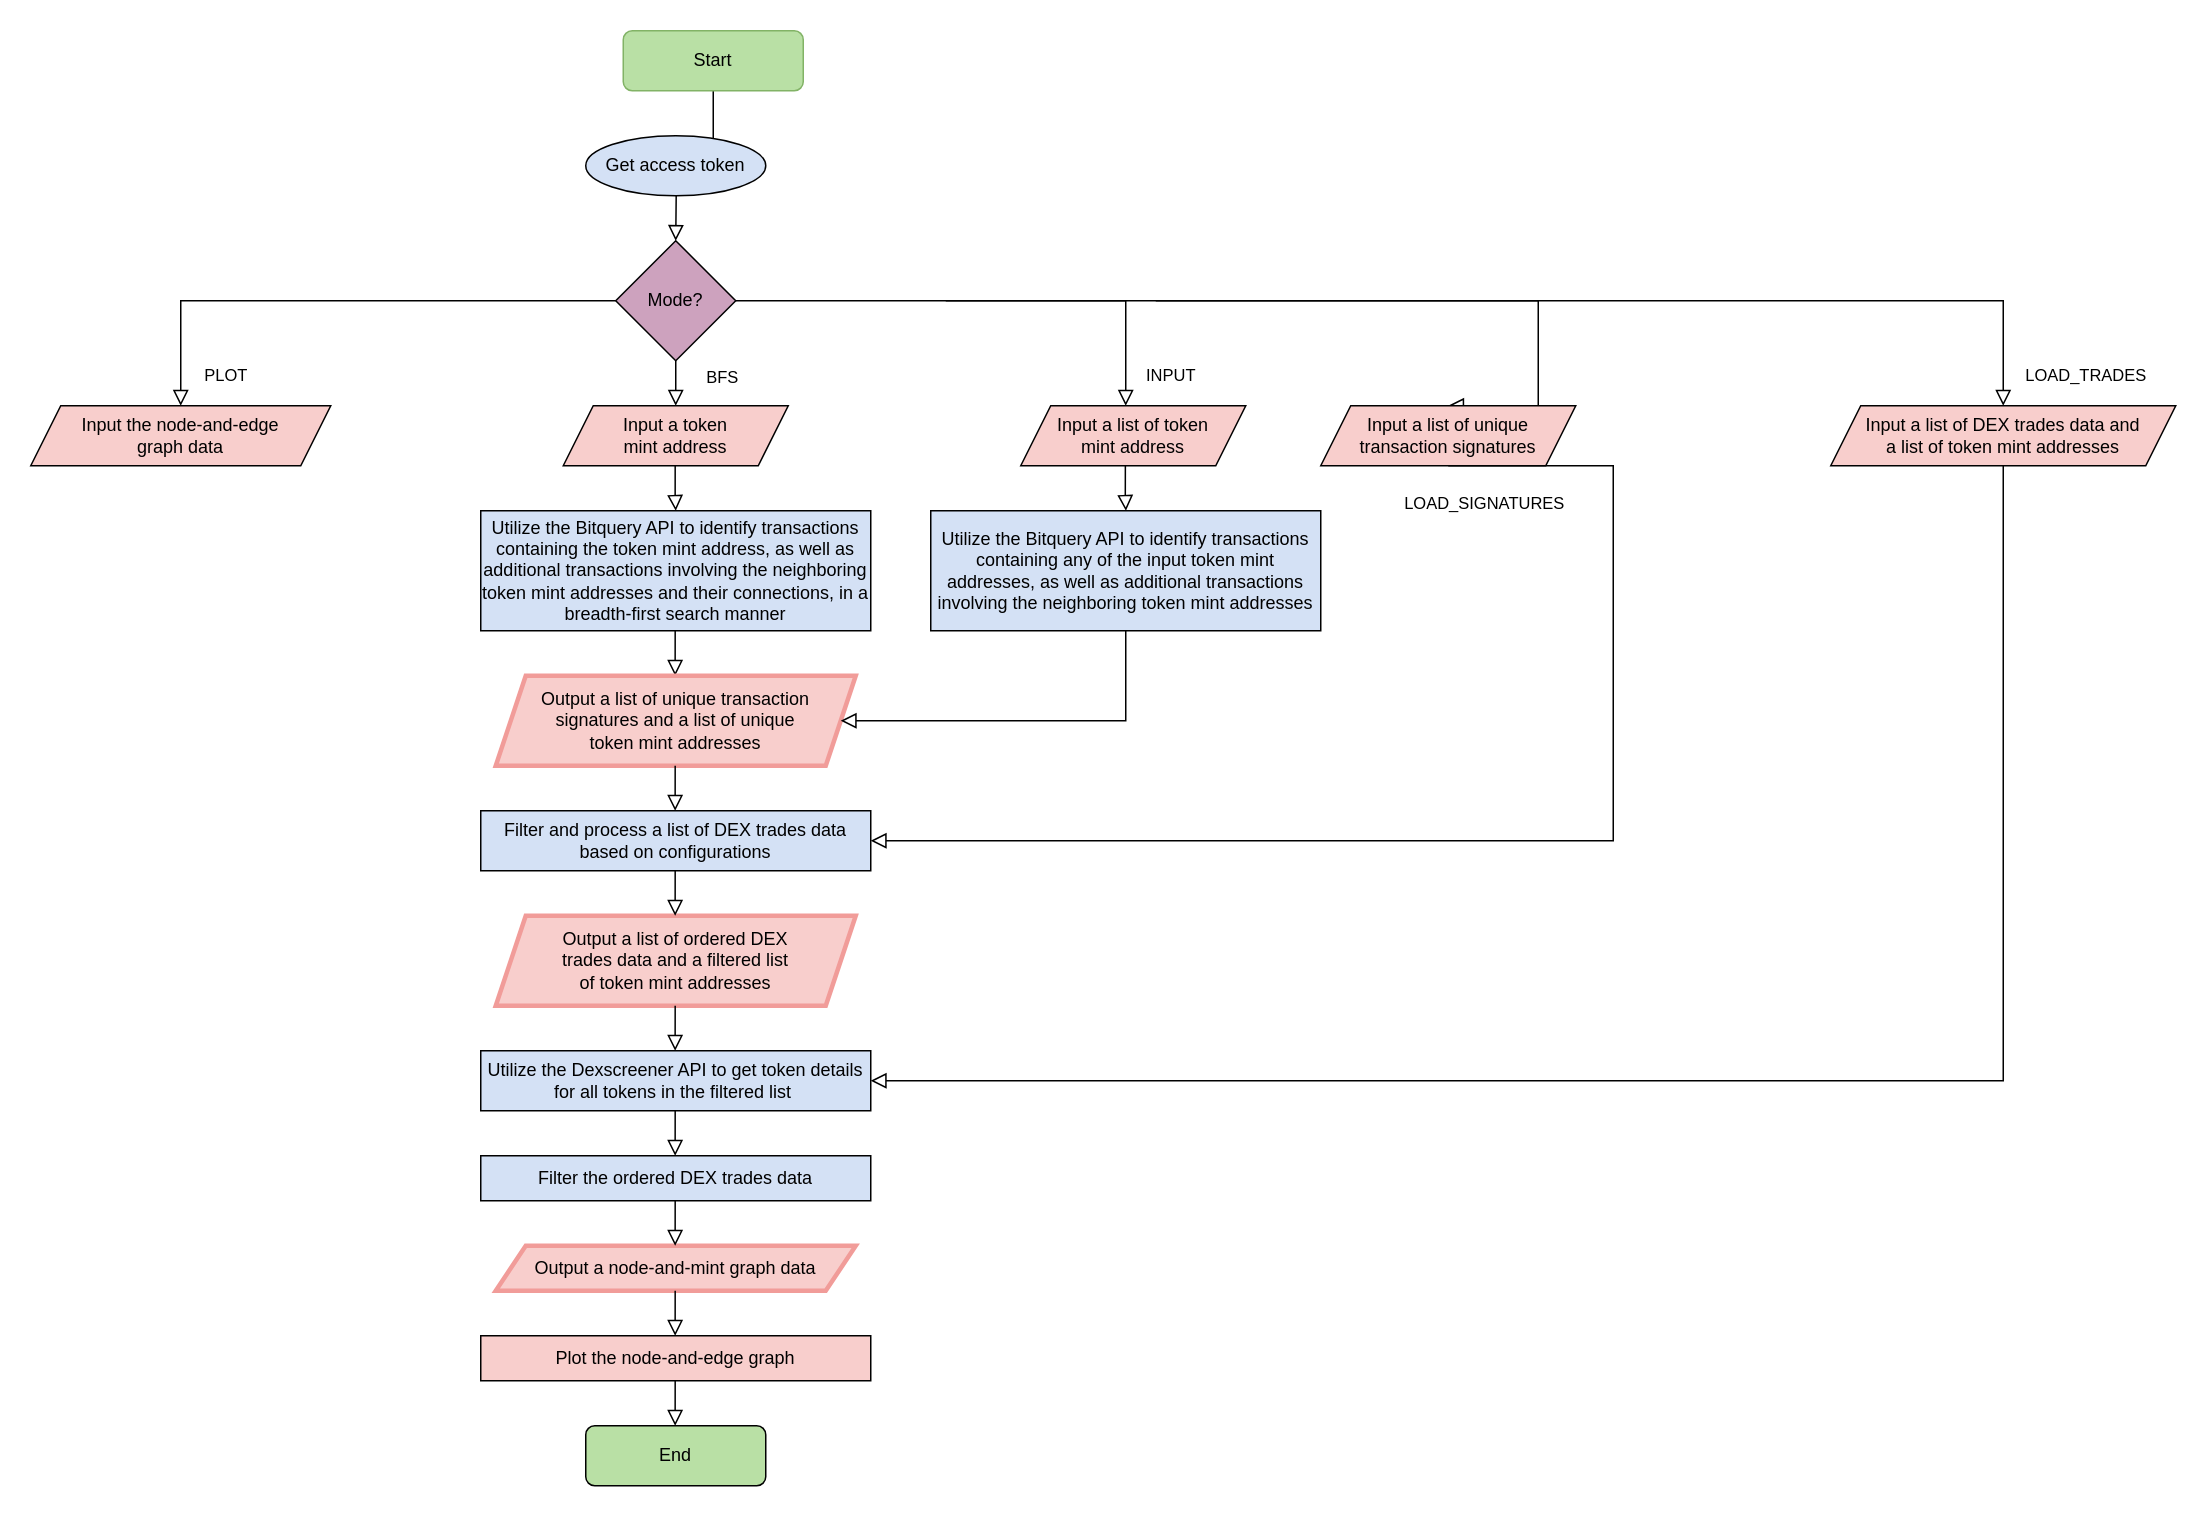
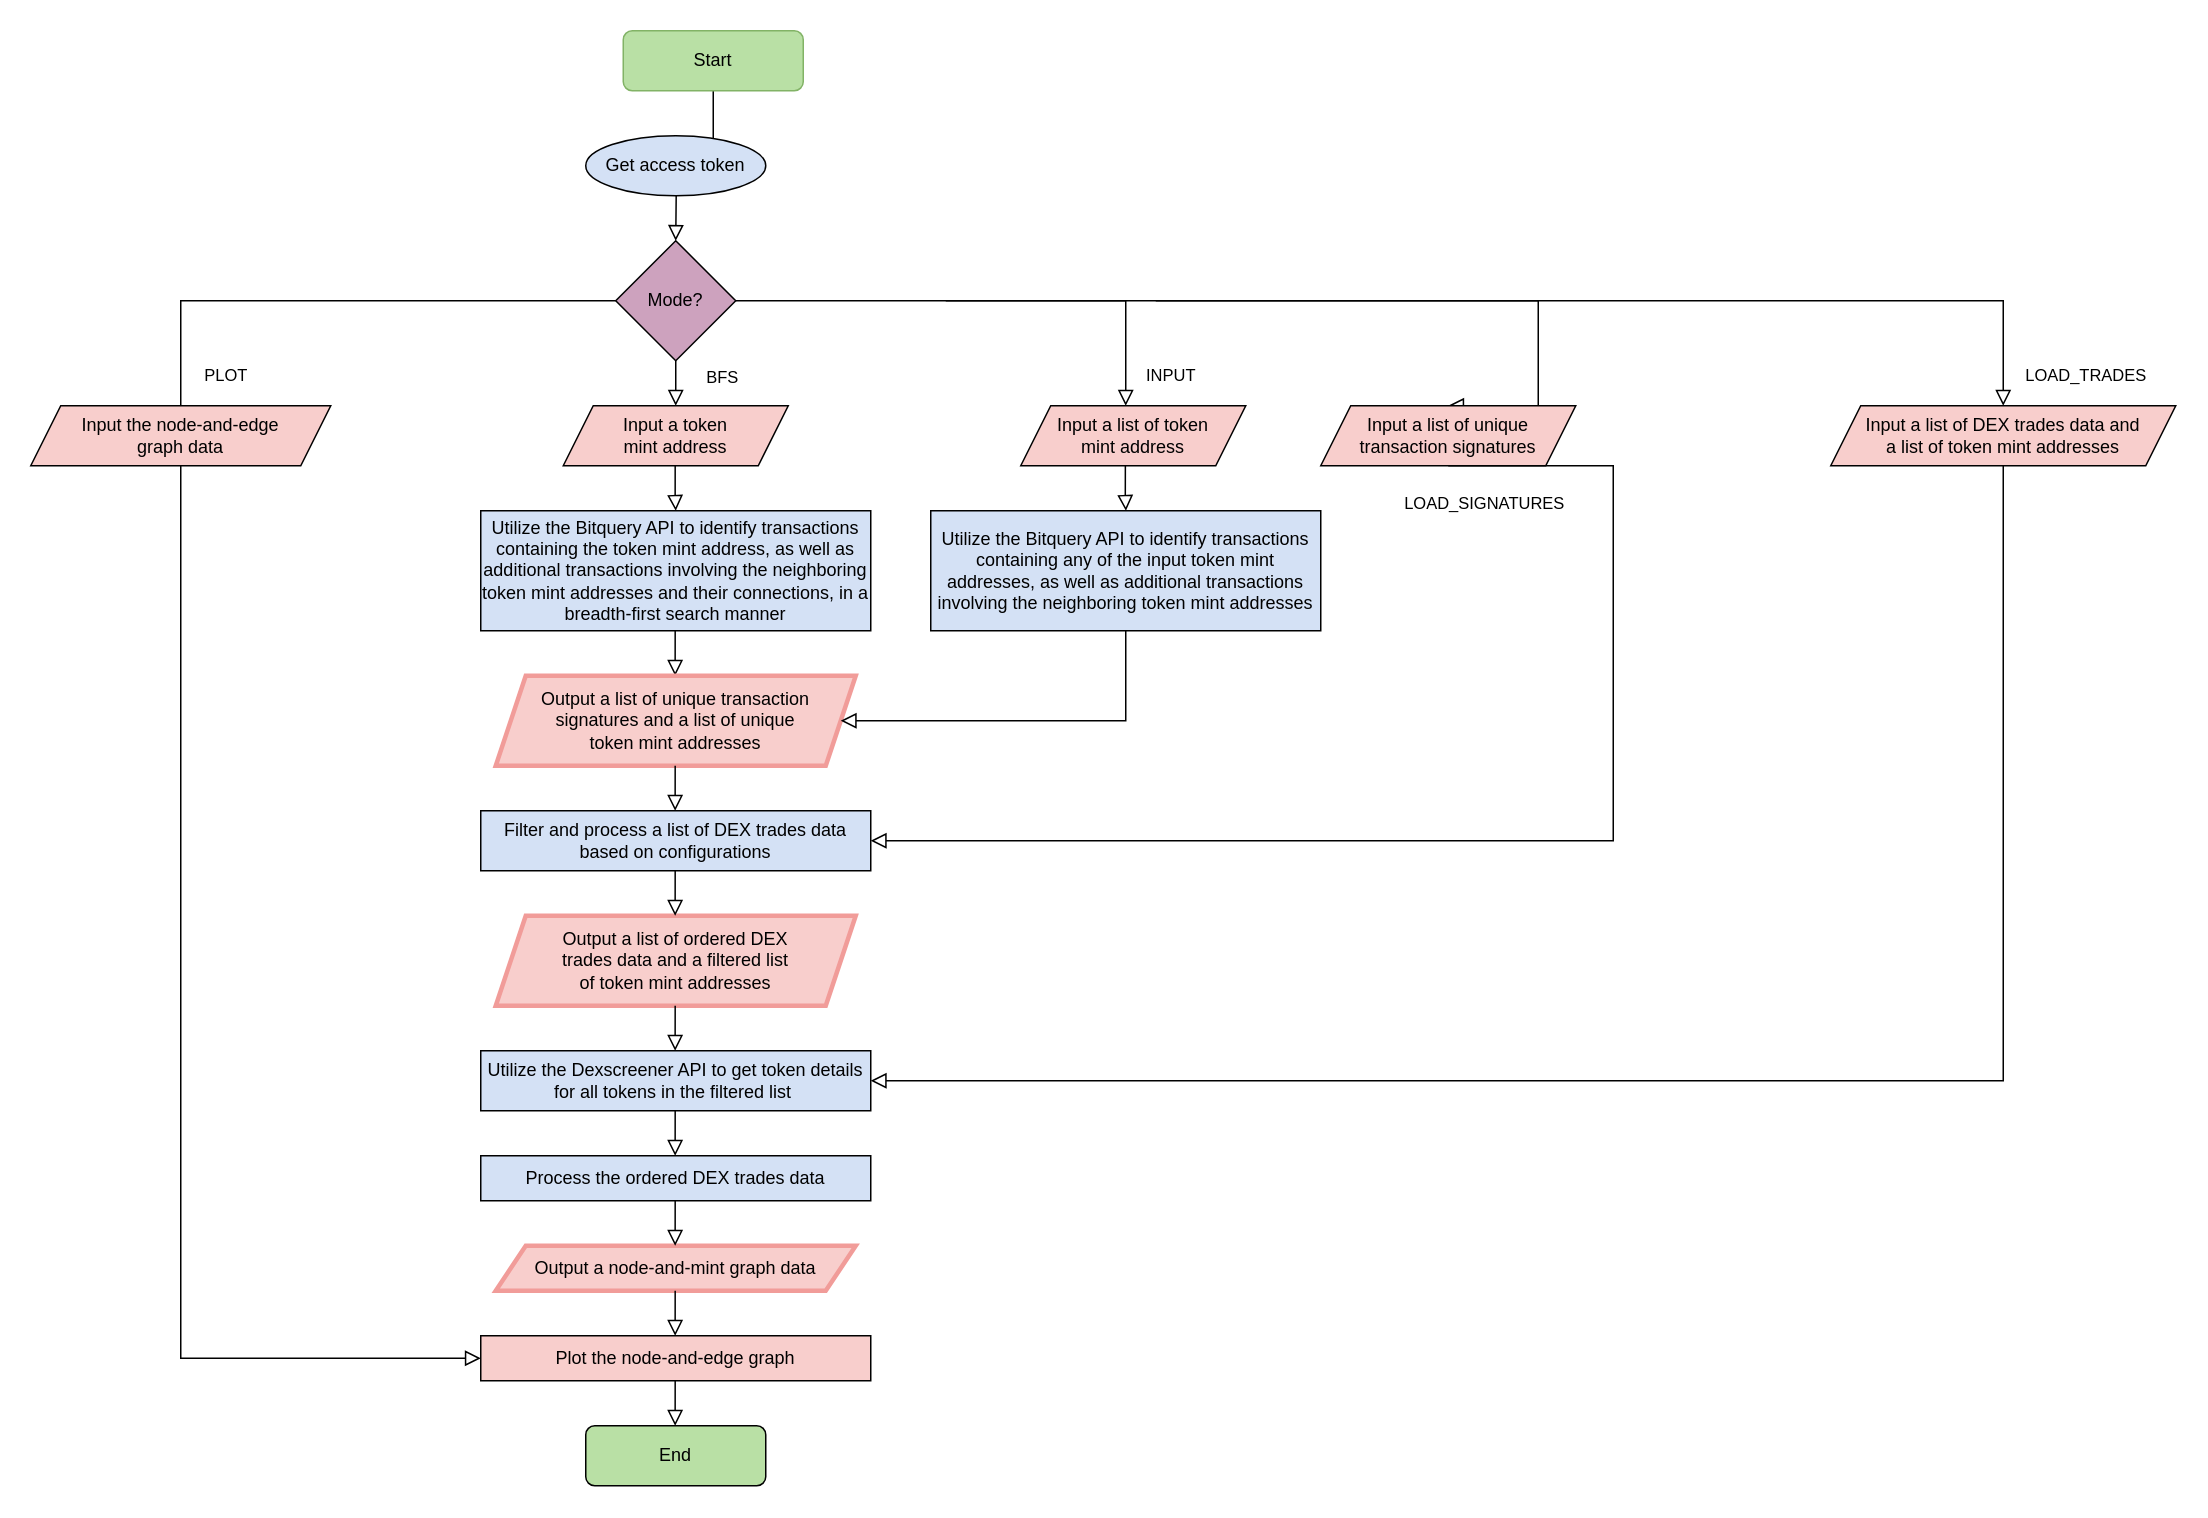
edge "Mode?" -> "Input the node-and-edge graph data": arrowhead block -> none
edge "Input the node-and-edge graph data" -> "Plot the node-and-edge graph": added
node "Filter the ordered DEX trades data": label "Filter the ordered DEX trades data" -> "Process the ordered DEX trades data"
